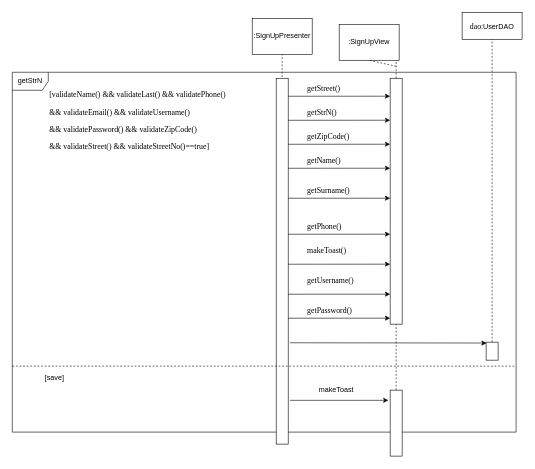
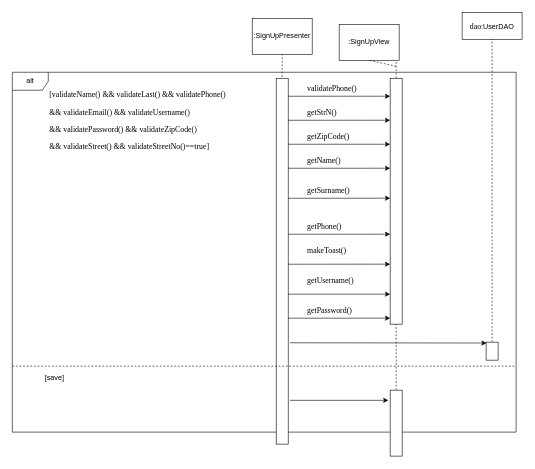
node "getStrN": label "getStrN" -> "alt"
node "getStreet()": label "getStreet()" -> "validatePhone()"
node "makeToast": removed
